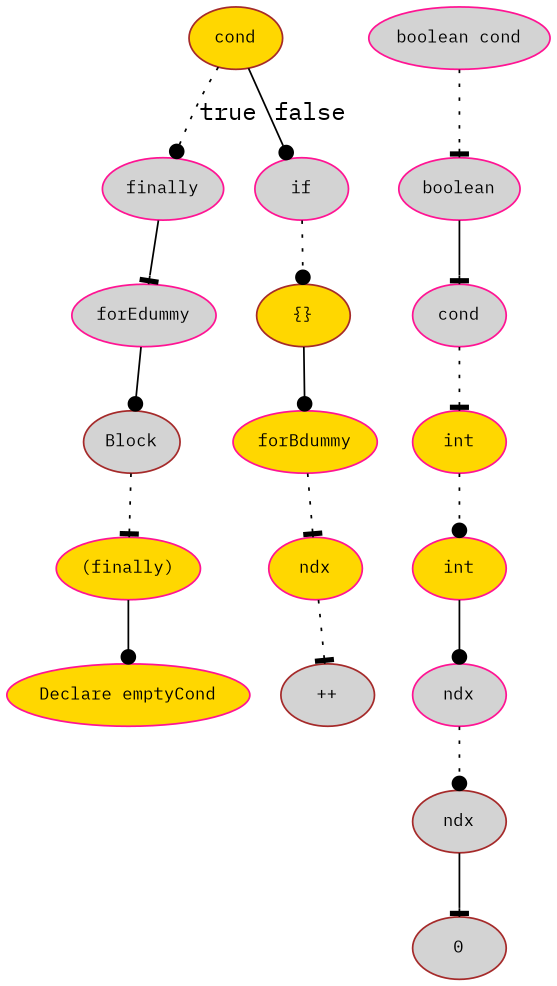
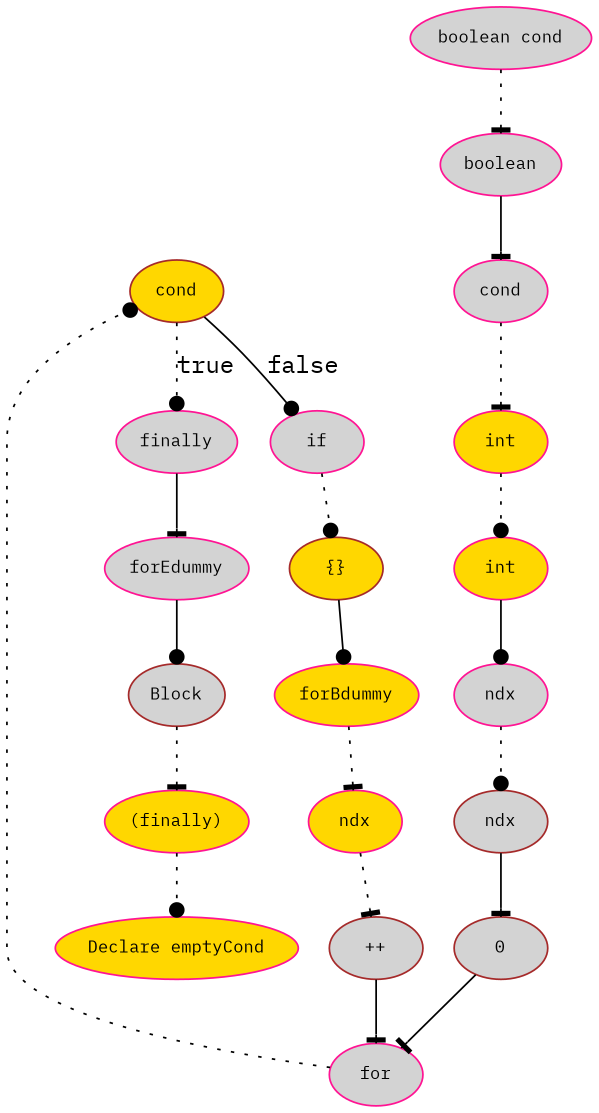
edge "(finally)" -> "Declare emptyCond": style solid -> dotted
node "for": added
